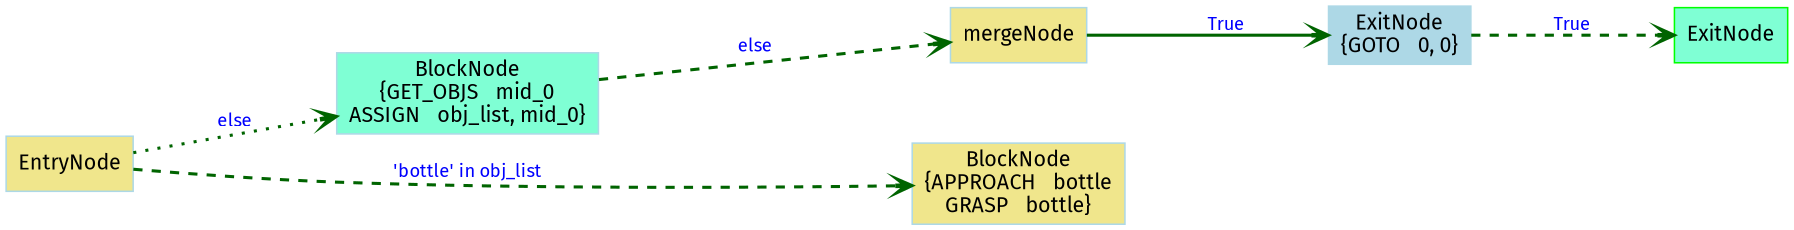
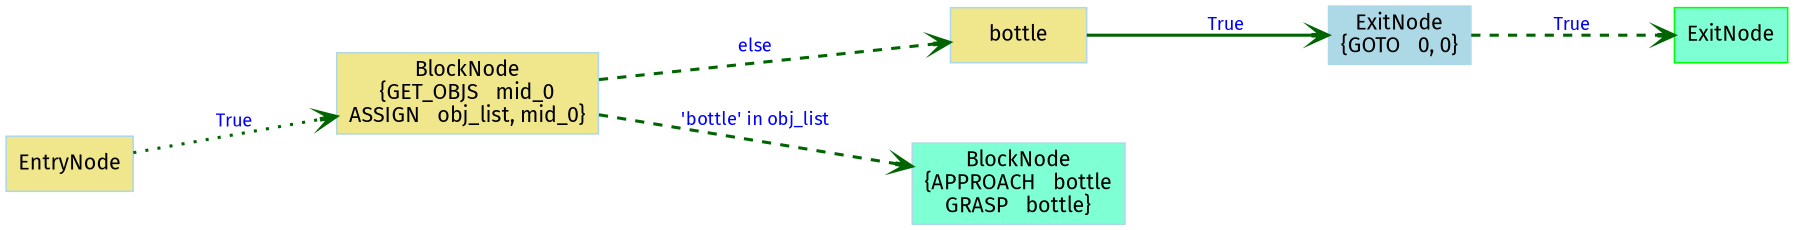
node "mergeNode": label "mergeNode" -> "bottle"
node "BlockNode {GET_OBJS   mid_0 ASSIGN   obj_list, mid_0}": fillcolor aquamarine -> khaki
edge "EntryNode" -> "BlockNode {GET_OBJS   mid_0 ASSIGN   obj_list, mid_0}": label "else" -> "True"
node "BlockNode {APPROACH   bottle GRASP   bottle}": fillcolor khaki -> aquamarine
edge "EntryNode" -> "BlockNode {APPROACH   bottle GRASP   bottle}": now "BlockNode {GET_OBJS   mid_0 ASSIGN   obj_list, mid_0}" -> "BlockNode {APPROACH   bottle GRASP   bottle}"
